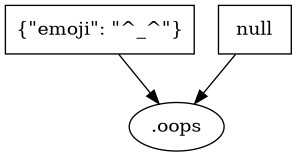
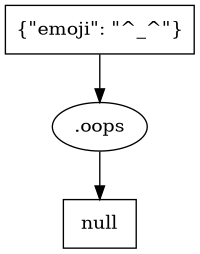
edge "null" -> ".oops": reversed
